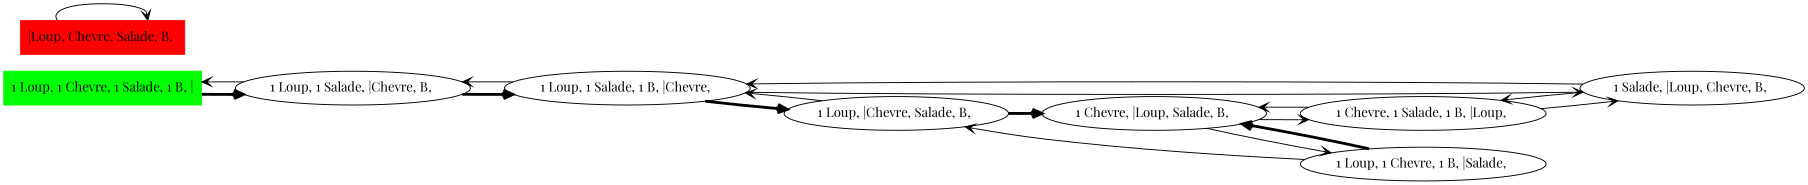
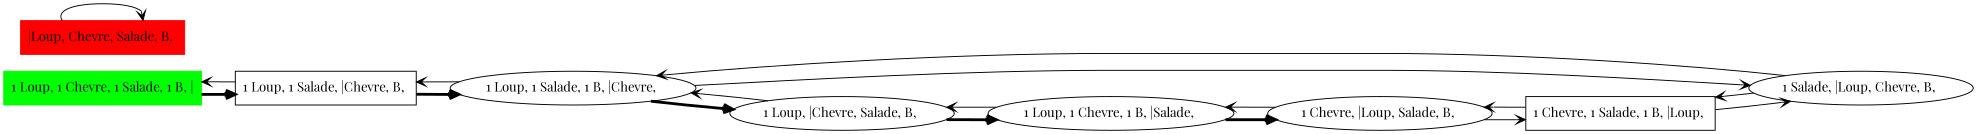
node "1 Loup, 1 Salade, |Chevre, B,": shape ellipse -> box
edge "1 Loup, |Chevre, Salade, B," -> "1 Chevre, |Loup, Salade, B,": now "1 Loup, |Chevre, Salade, B," -> "1 Loup, 1 Chevre, 1 B, |Salade,"
node "1 Chevre, 1 Salade, 1 B, |Loup,": shape ellipse -> box
